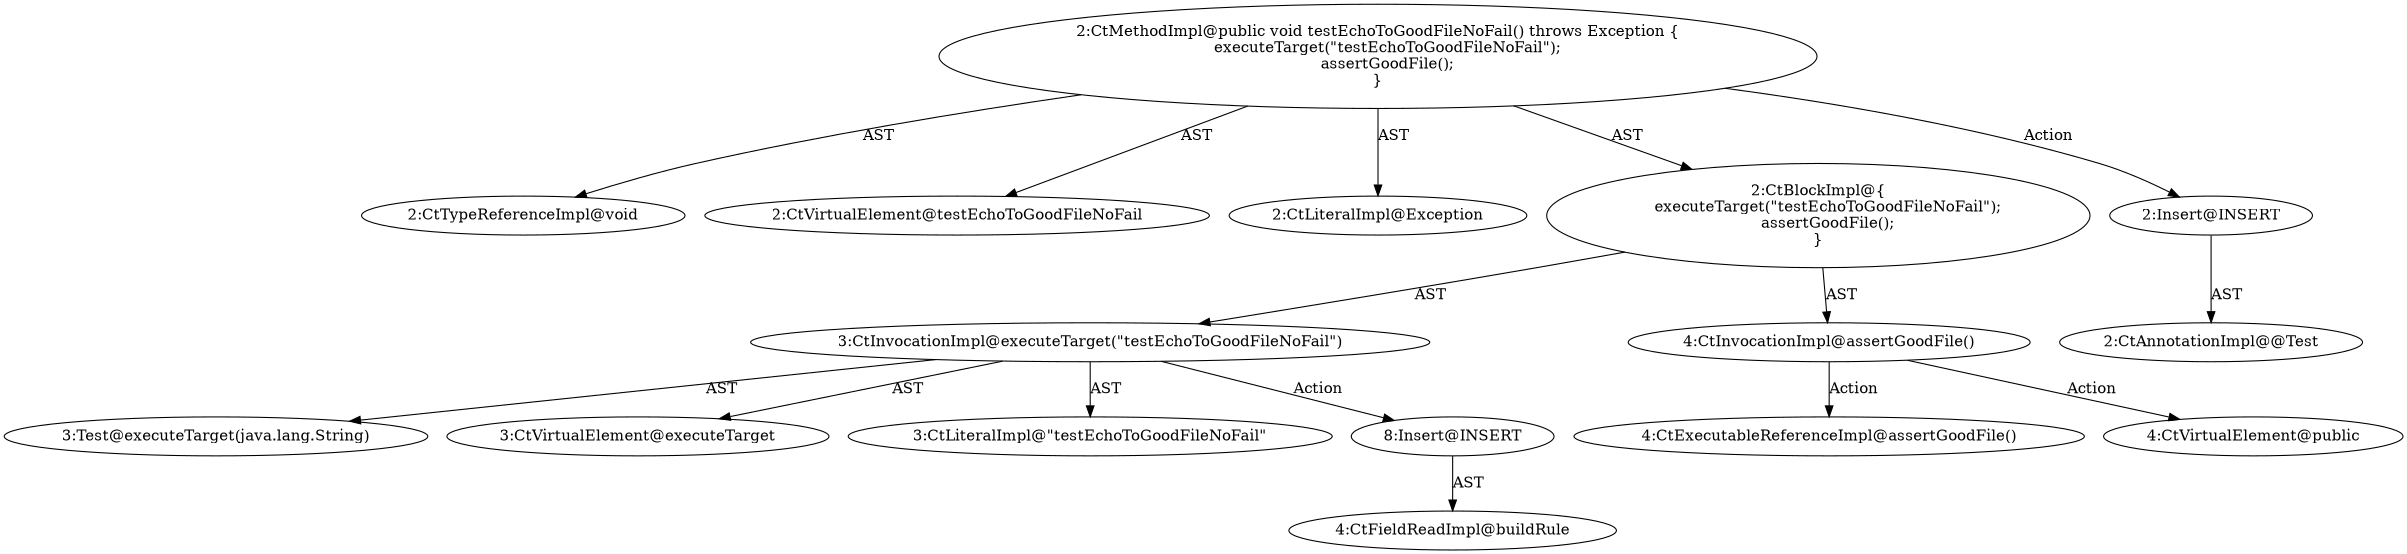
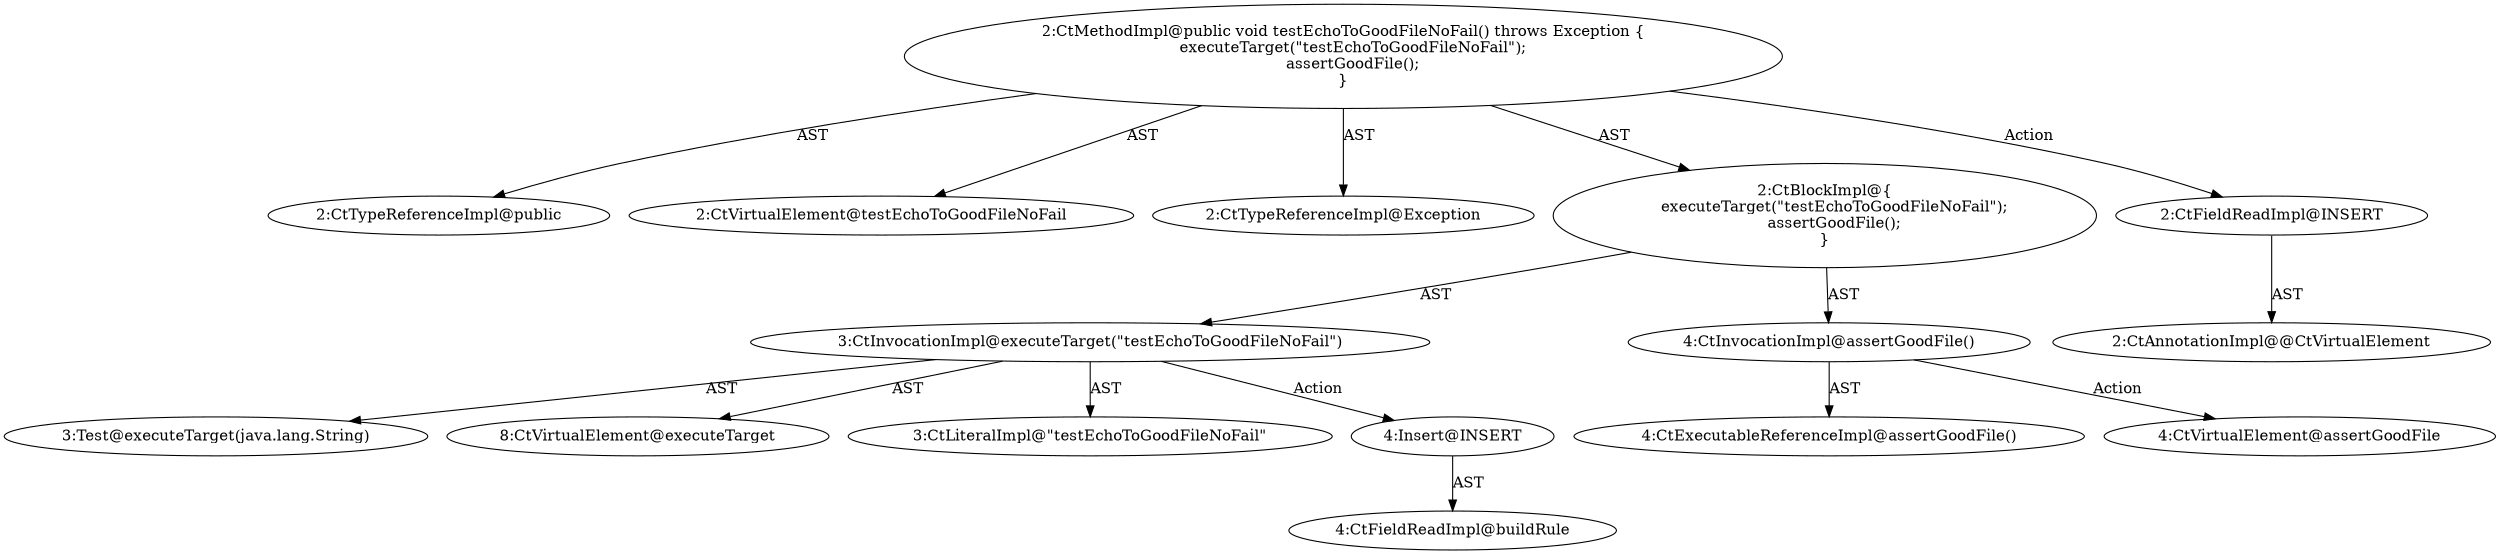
node "2:CtTypeReferenceImpl@void": label "2:CtTypeReferenceImpl@void" -> "2:CtTypeReferenceImpl@public"
node "2:CtLiteralImpl@Exception": label "2:CtLiteralImpl@Exception" -> "2:CtTypeReferenceImpl@Exception"
node "2:Insert@INSERT": label "2:Insert@INSERT" -> "2:CtFieldReadImpl@INSERT"
node "2:CtAnnotationImpl@@Test": label "2:CtAnnotationImpl@@Test" -> "2:CtAnnotationImpl@@CtVirtualElement"
edge "4:CtInvocationImpl@assertGoodFile()" -> "4:CtExecutableReferenceImpl@assertGoodFile()": label "Action" -> "AST"
node "3:CtVirtualElement@executeTarget": label "3:CtVirtualElement@executeTarget" -> "8:CtVirtualElement@executeTarget"
node "8:Insert@INSERT": label "8:Insert@INSERT" -> "4:Insert@INSERT"
node "4:CtVirtualElement@public": label "4:CtVirtualElement@public" -> "4:CtVirtualElement@assertGoodFile"
